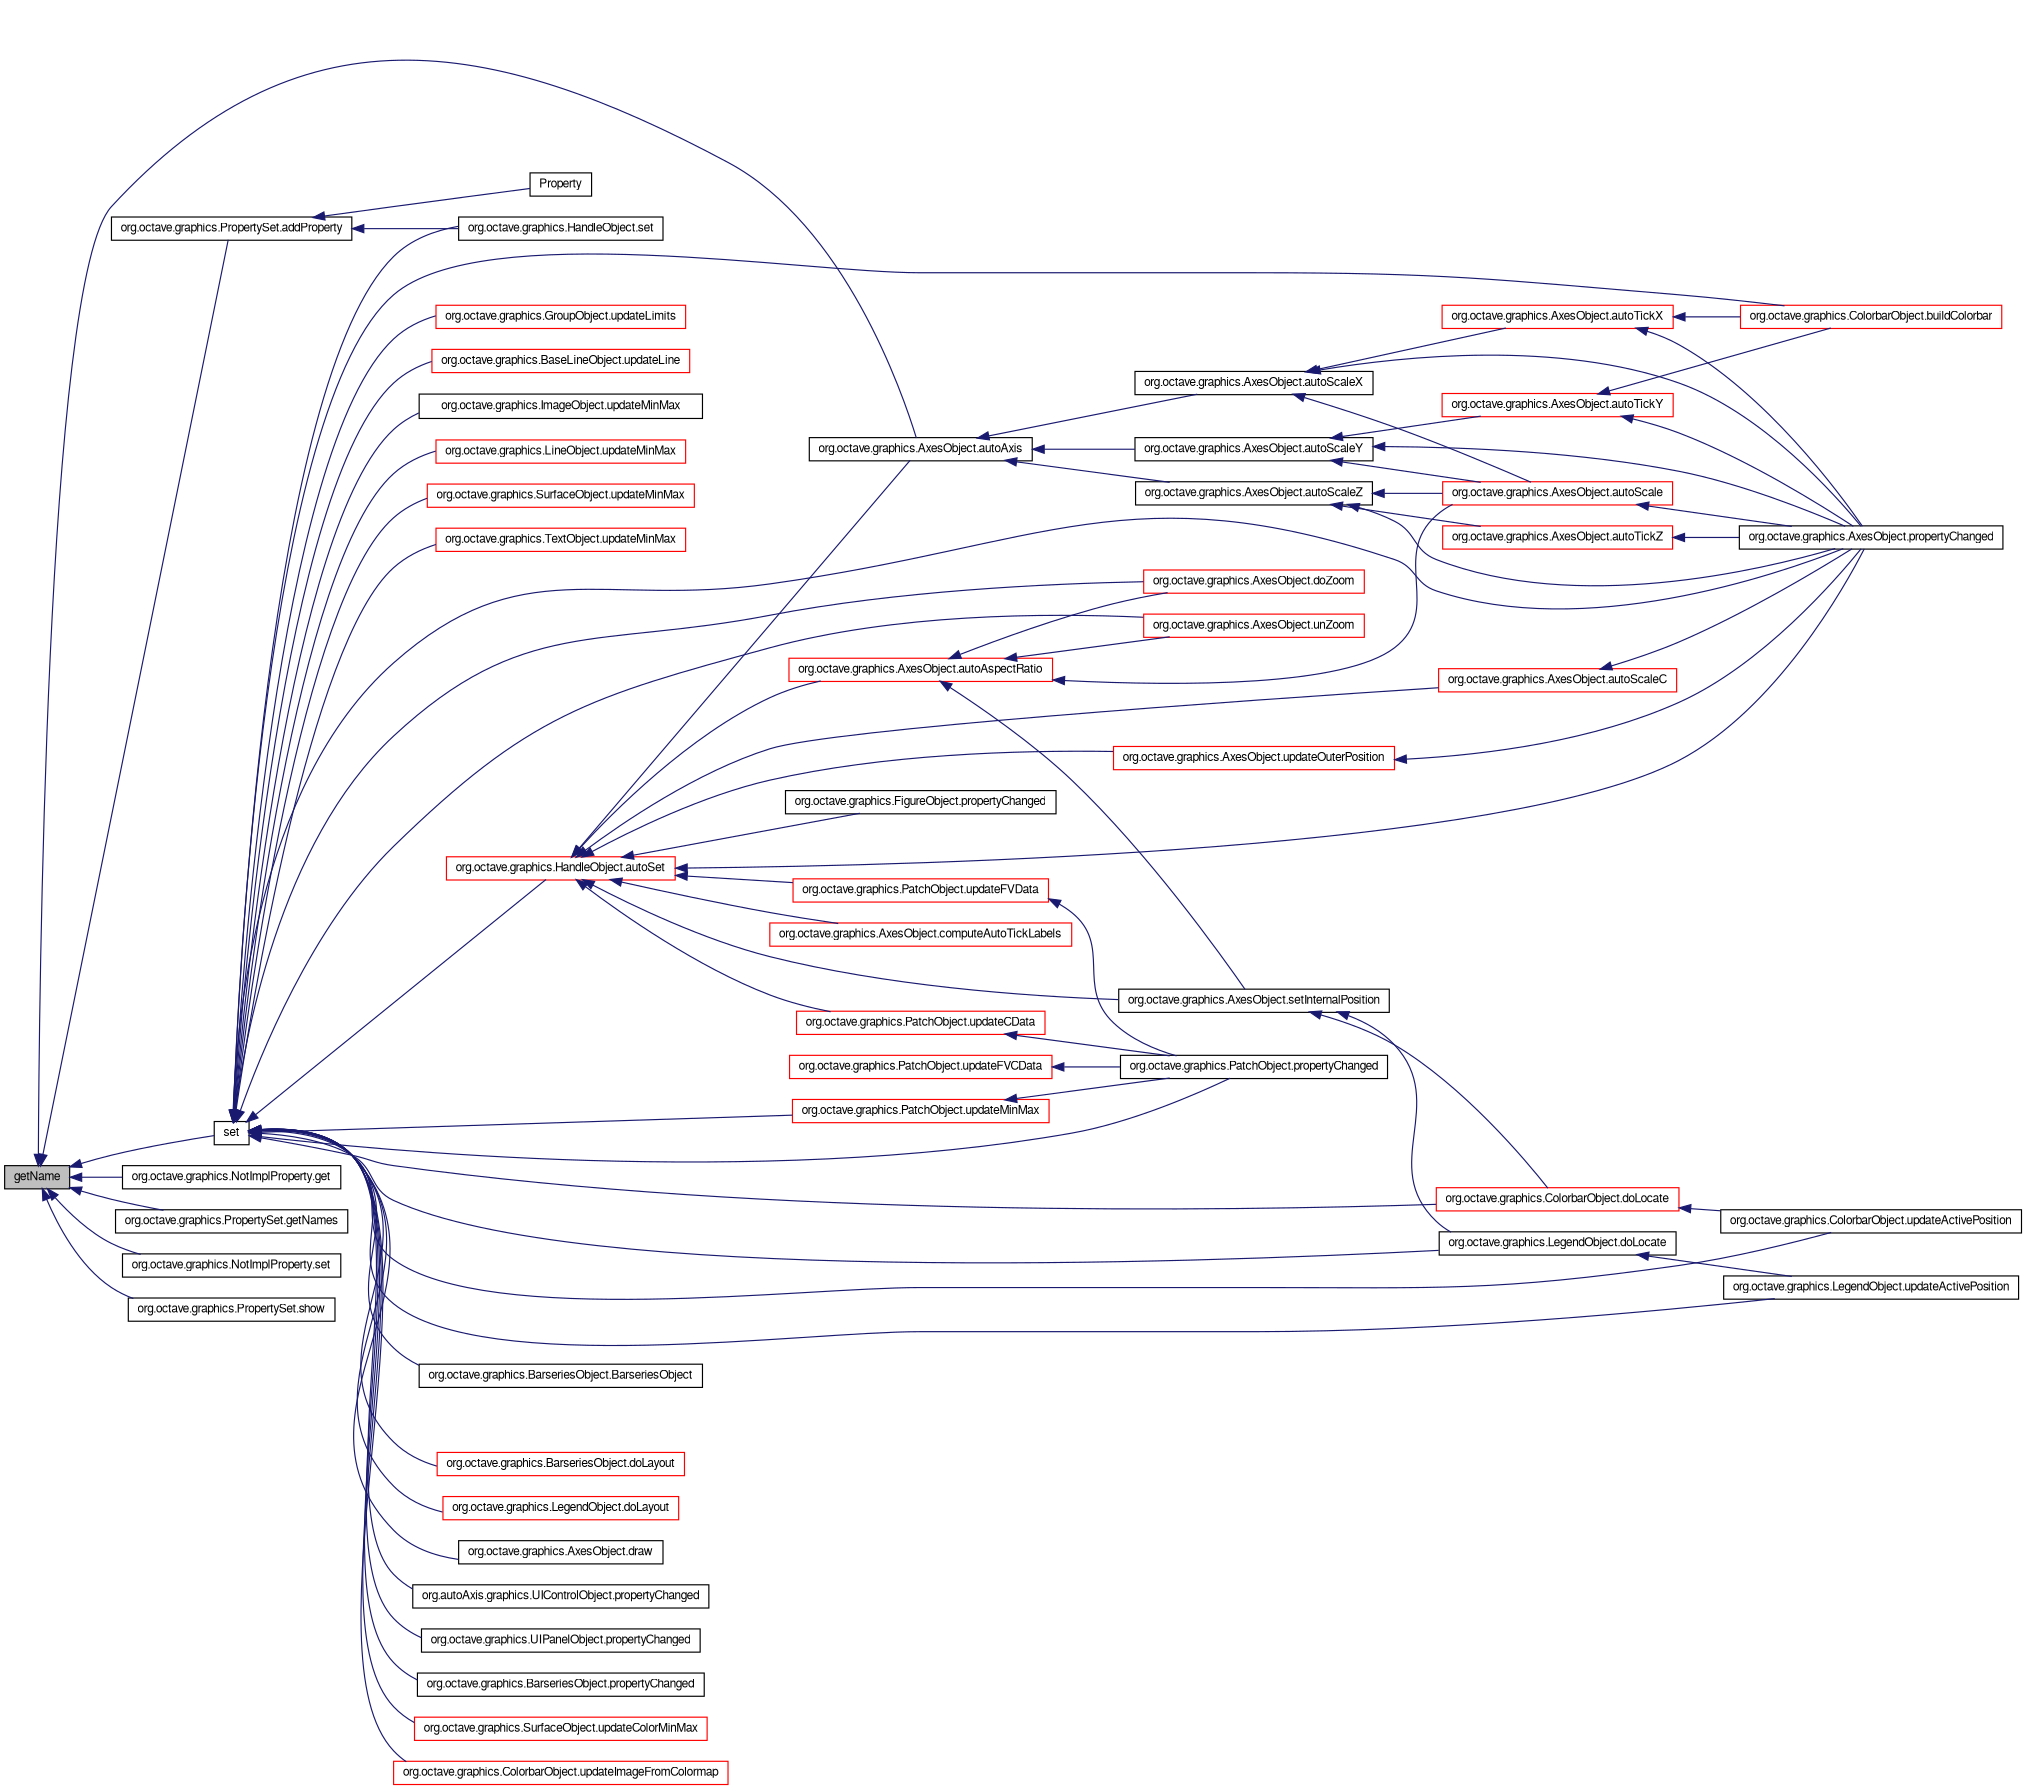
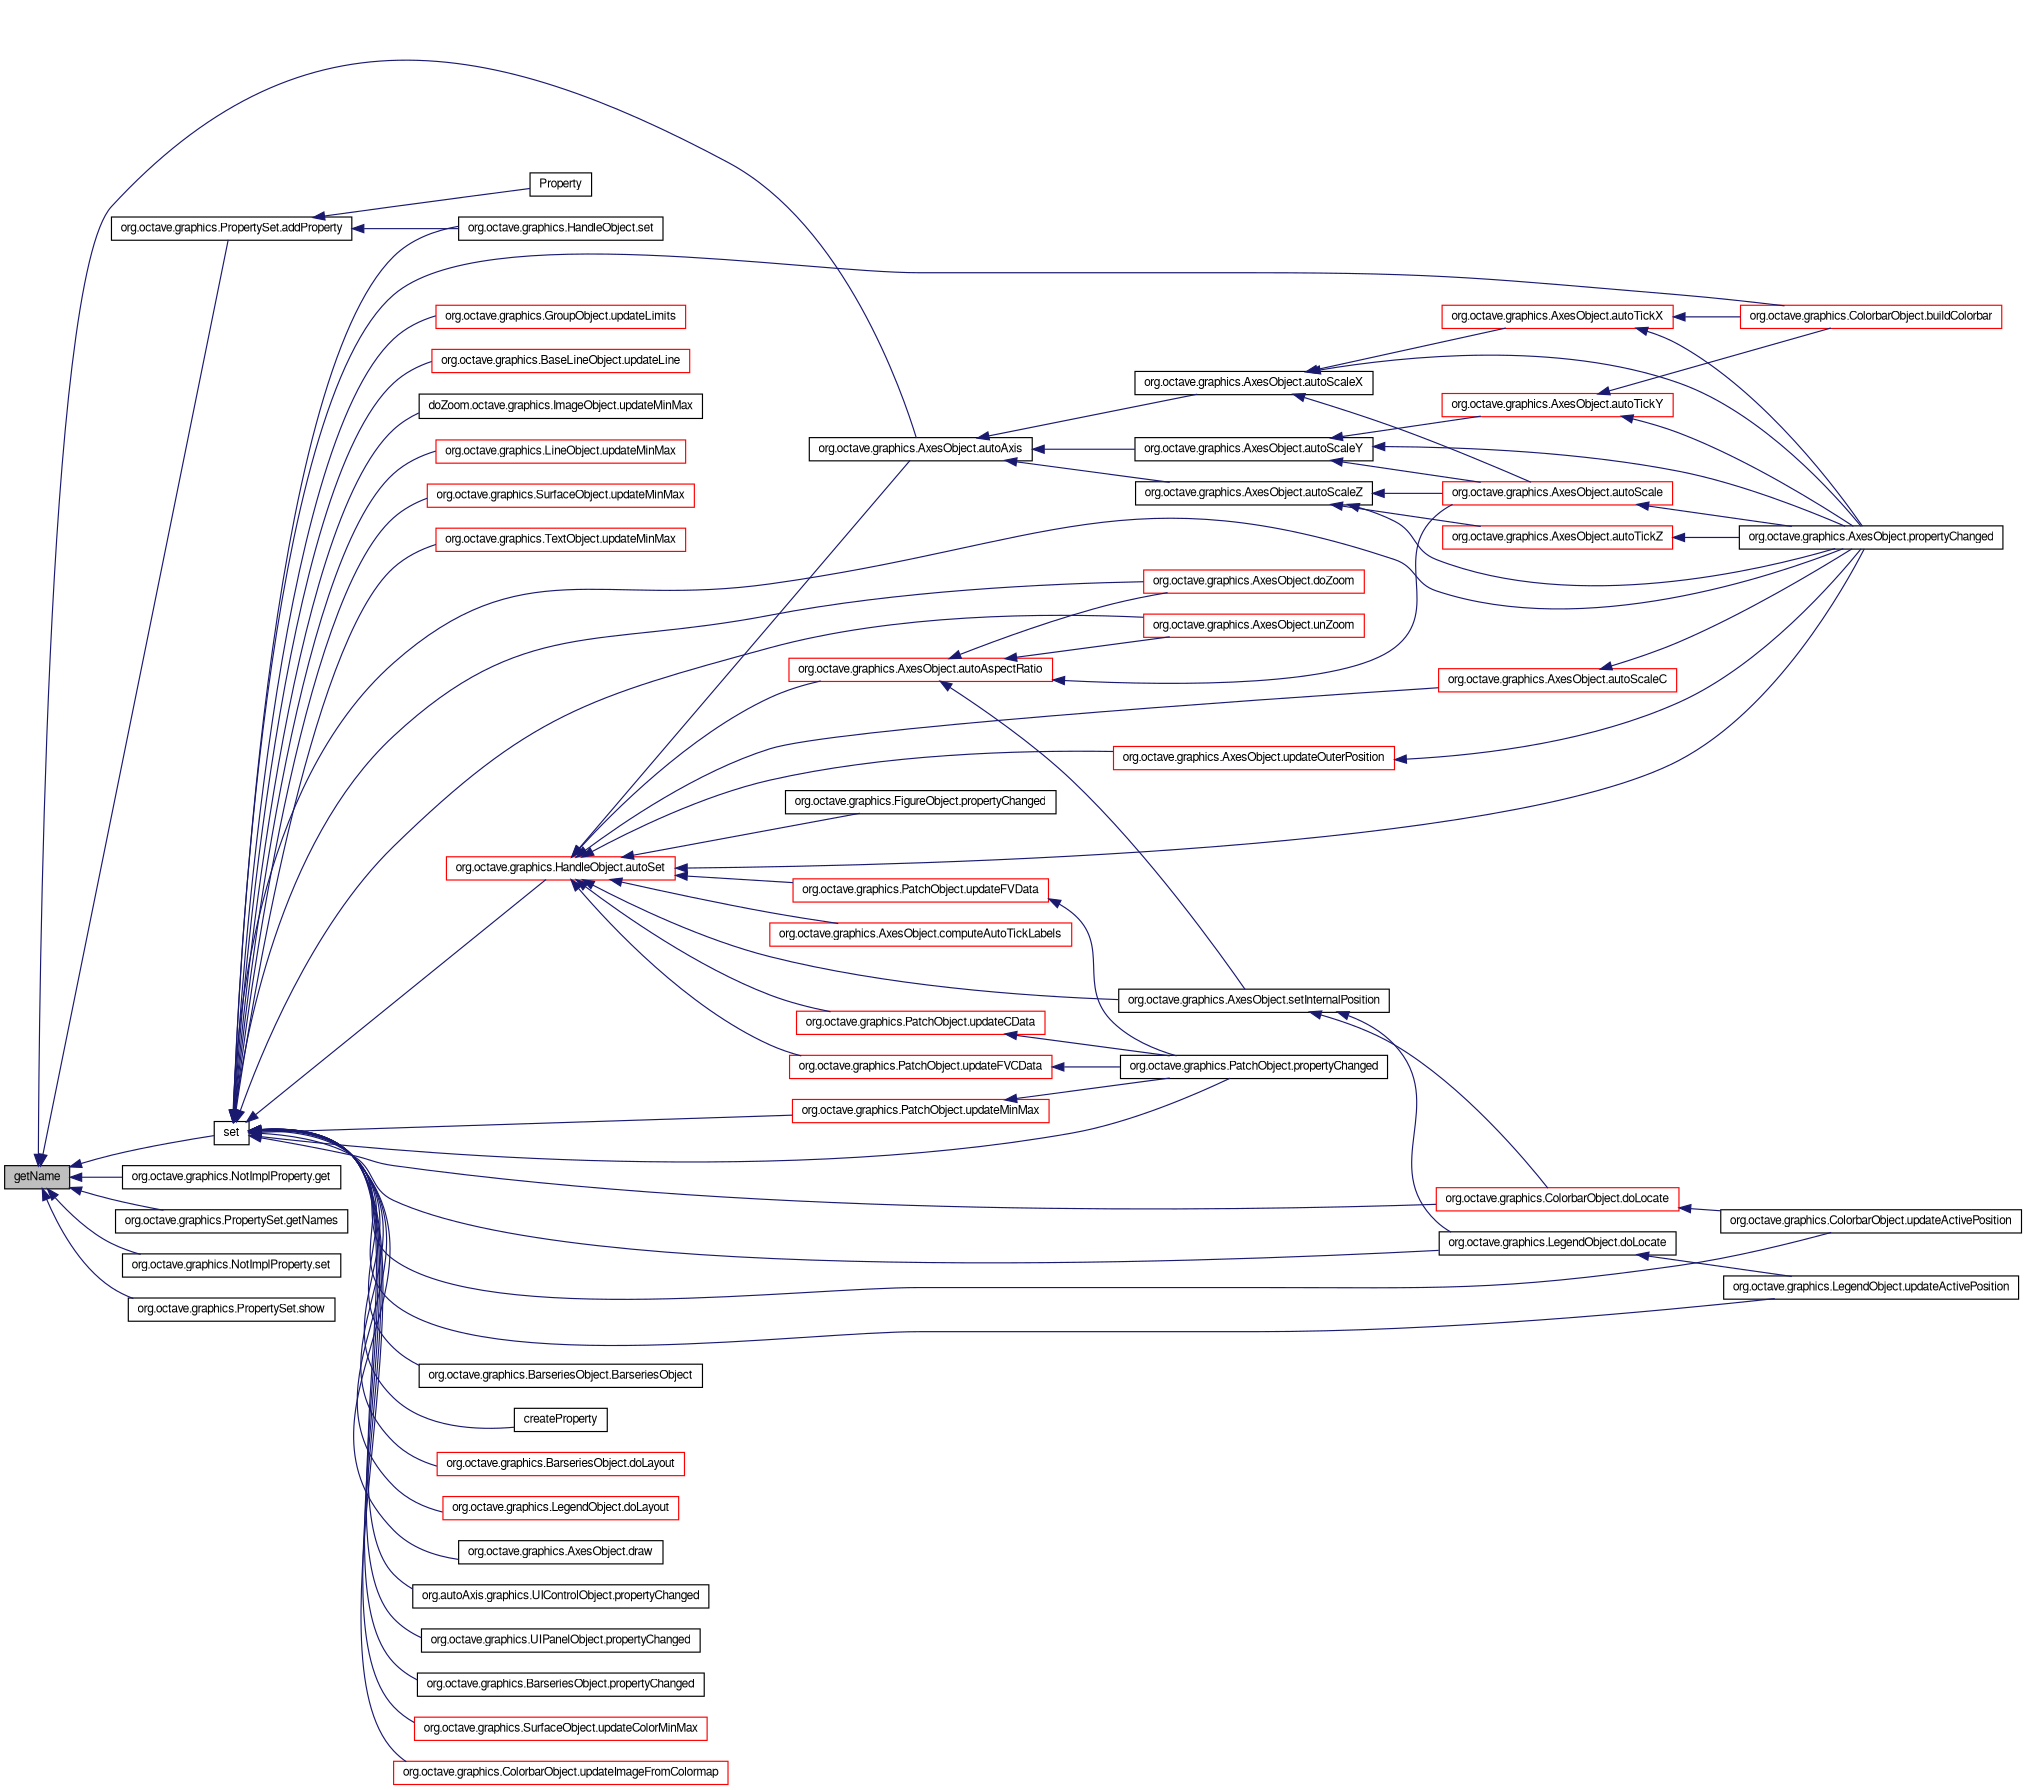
node "org.octave.graphics.ImageObject.updateMinMax": label "org.octave.graphics.ImageObject.updateMinMax" -> "doZoom.octave.graphics.ImageObject.updateMinMax"
edge "org.octave.graphics.PatchObject.updateFVCData" -> "org.octave.graphics.HandleObject.autoSet": added
node "createProperty": added
